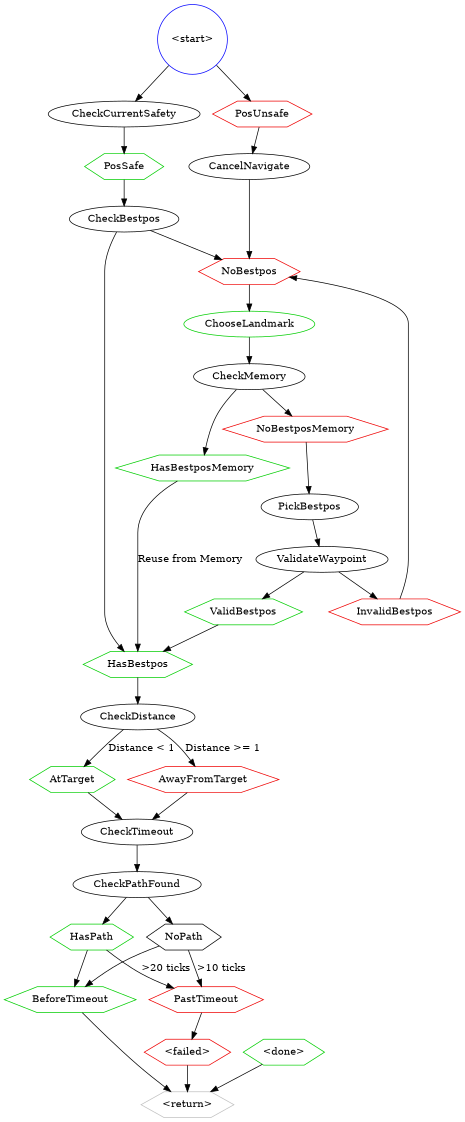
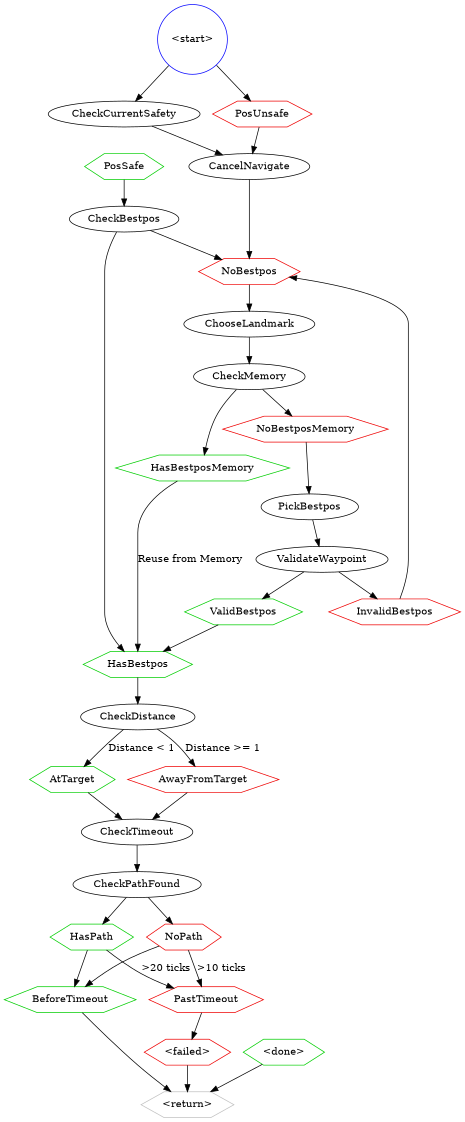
edge "CheckCurrentSafety" -> "PosSafe": now "CheckCurrentSafety" -> "CancelNavigate"
node "ChooseLandmark": color green3 -> black
node "NoPath": color black -> red2
